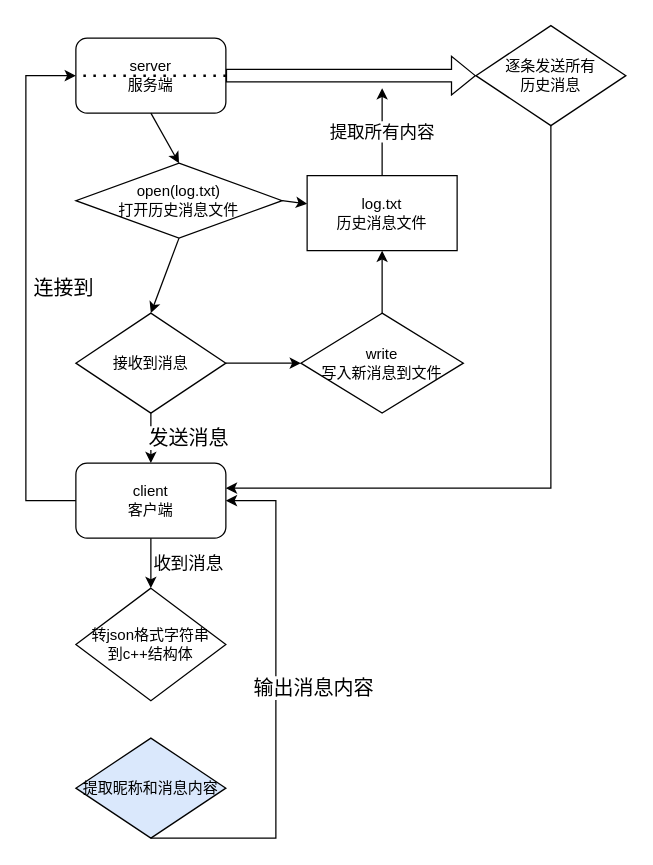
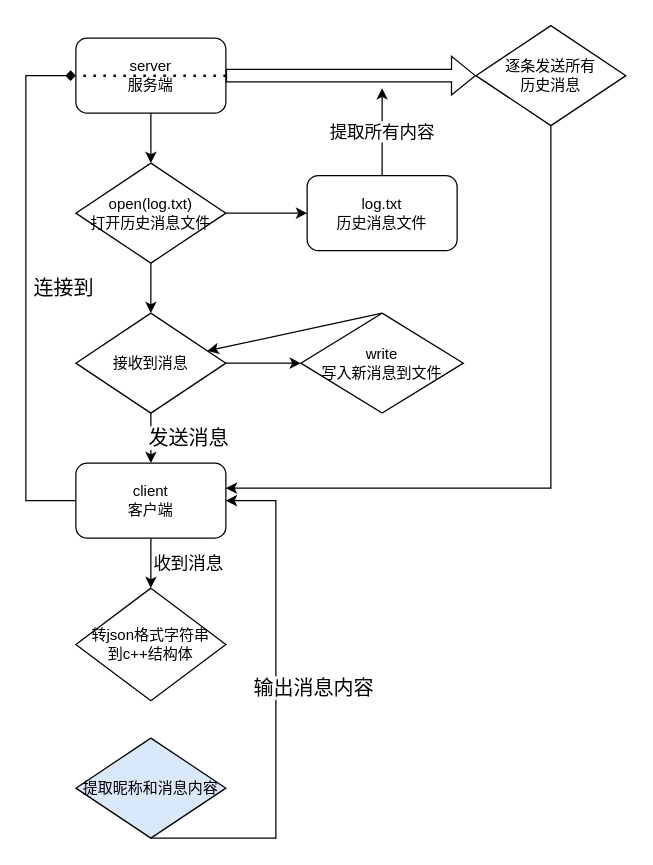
edge "client 客户端" -> "server 服务端": arrowhead classic -> diamond
node "open(log.txt) 打开历史消息文件": size 206x75 -> 150x100
node "log.txt 历史消息文件": shape rectangle -> rounded rectangle
edge "write 写入新消息到文件" -> "log.txt 历史消息文件": now "write 写入新消息到文件" -> "接收到消息"
